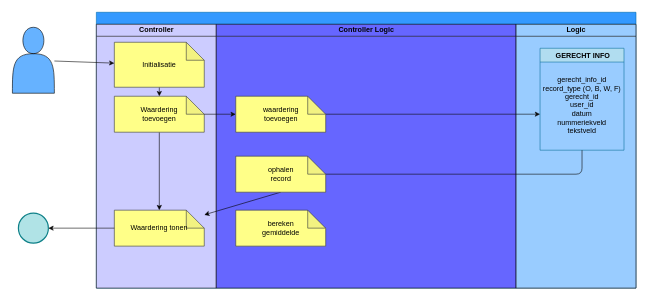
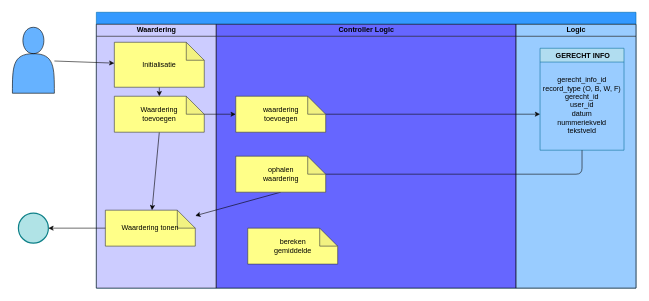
node "Controller": label "Controller" -> "Waardering"
node "ophalen record": label "ophalen record" -> "ophalen waardering"
node "Waardering tonen": moved (159, 228) -> (150, 228)
node "bereken gemiddelde": moved (281, 228) -> (293, 246)
